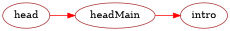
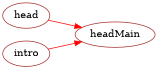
edge "headMain" -> "intro": reversed
